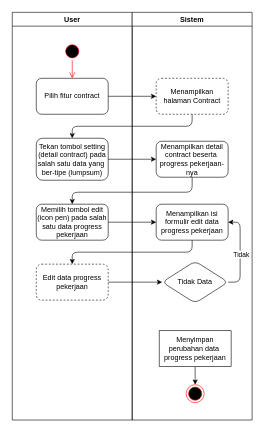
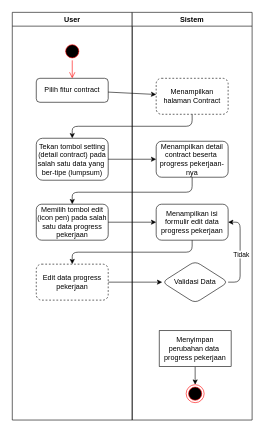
node "Pilih fitur contract": size 72x36 -> 72x24
node "Tidak Data": label "Tidak Data" -> "Validasi Data"
